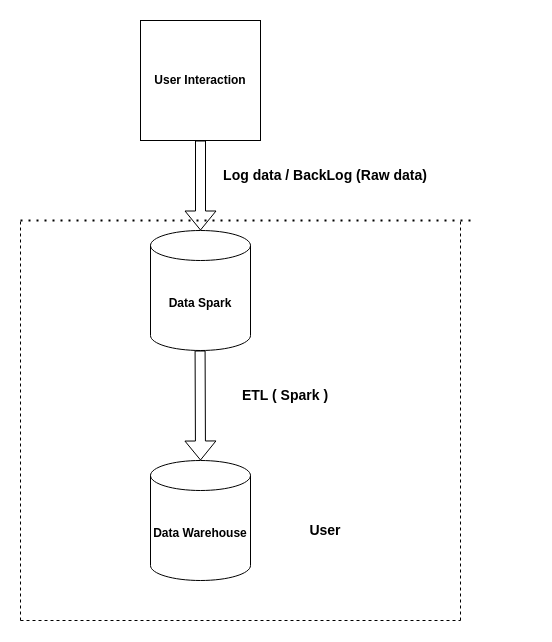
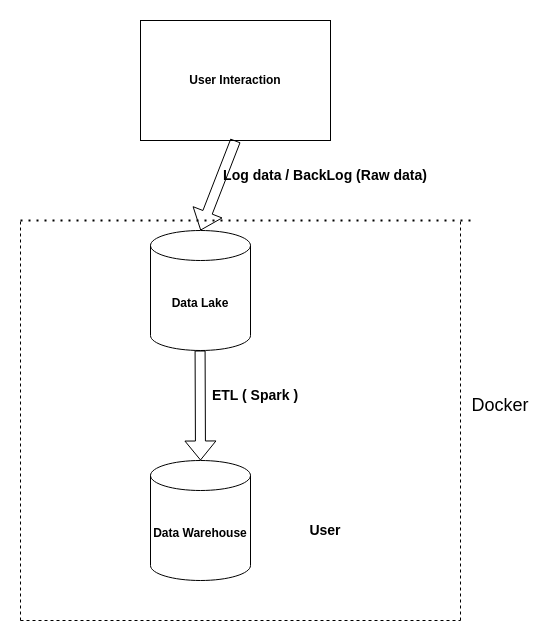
node "User Interaction": size 120x120 -> 190x120
node "Data Spark": label "Data Spark" -> "Data Lake"
node "ETL ( Spark )": moved (286, 396) -> (256, 396)
node "Docker": added
